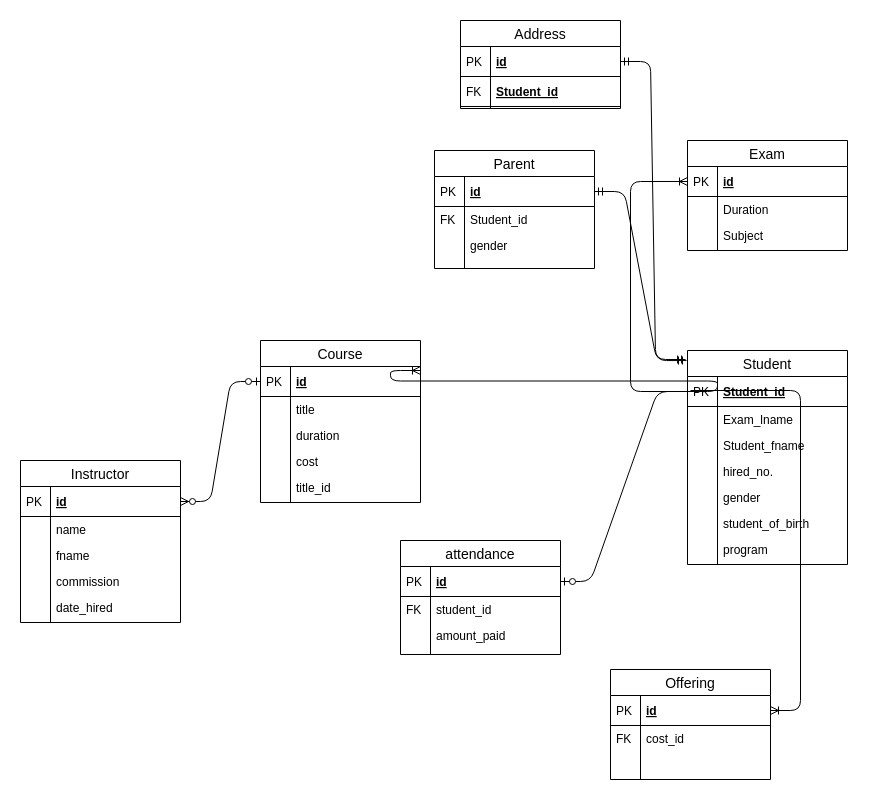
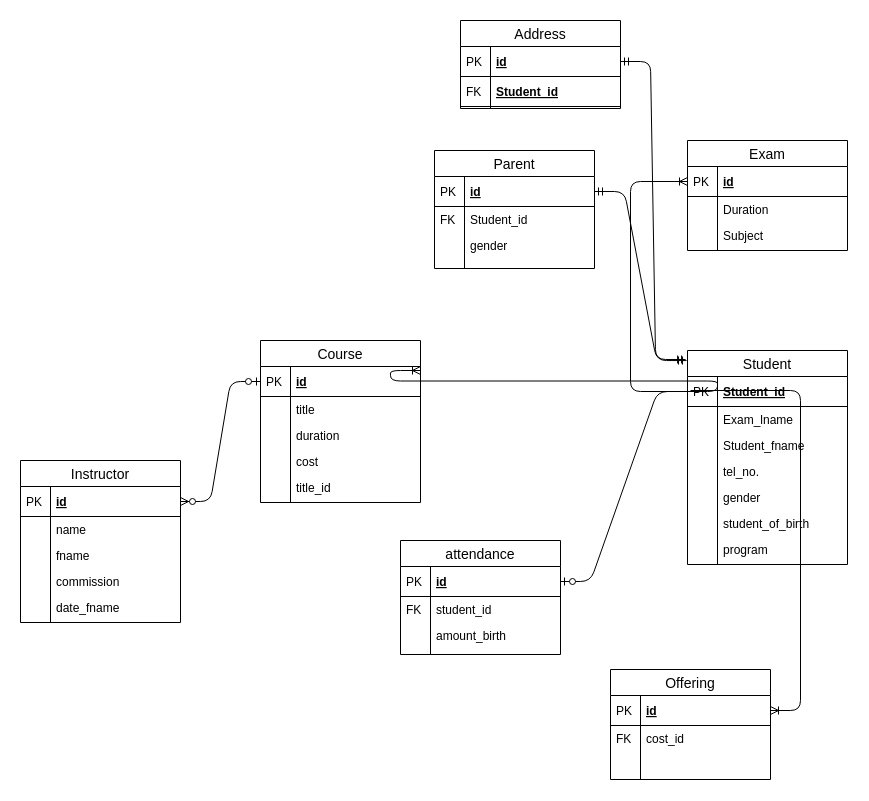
node "hired_no.": label "hired_no." -> "tel_no."
node "date_hired": label "date_hired" -> "date_fname"
node "amount_paid": label "amount_paid" -> "amount_birth"
